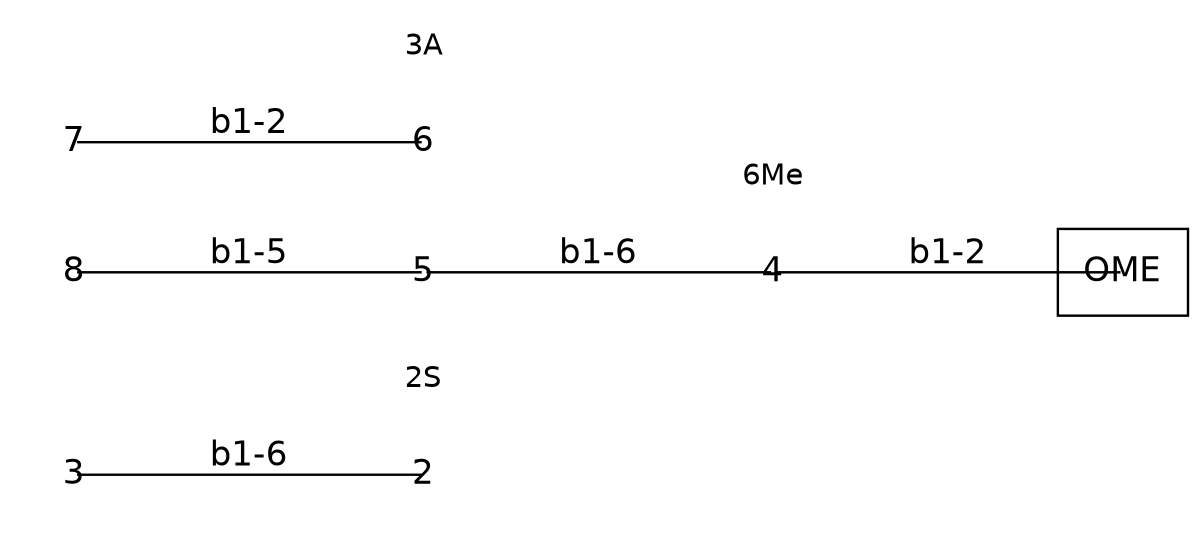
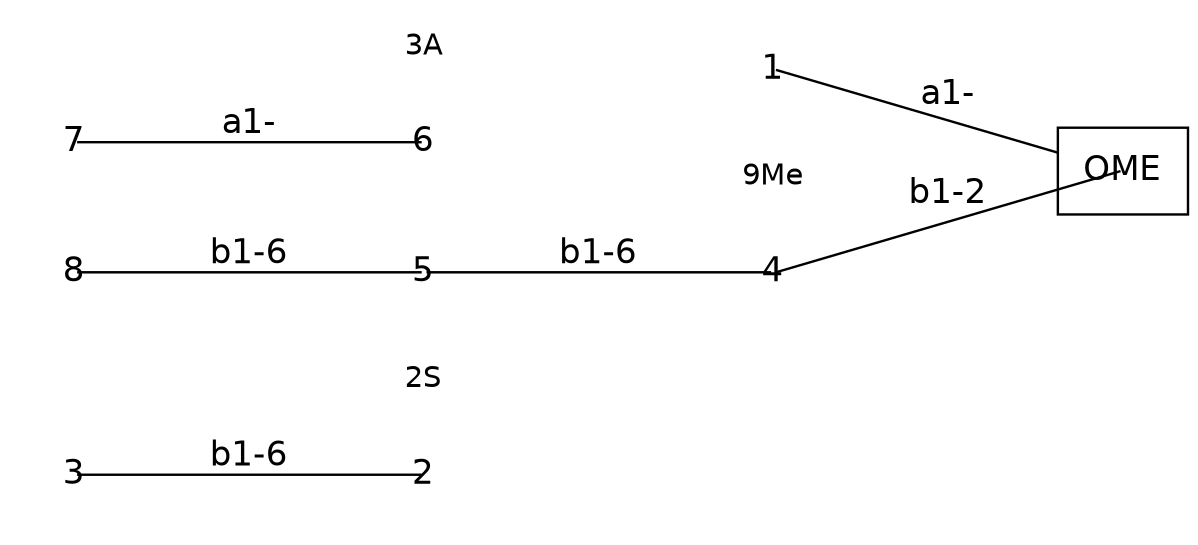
node "1": added
edge "7" -- "6": label "b1-2" -> "a1-"
node "6Me": label "6Me" -> "9Me"
edge "8" -- "5": label "b1-5" -> "b1-6"
